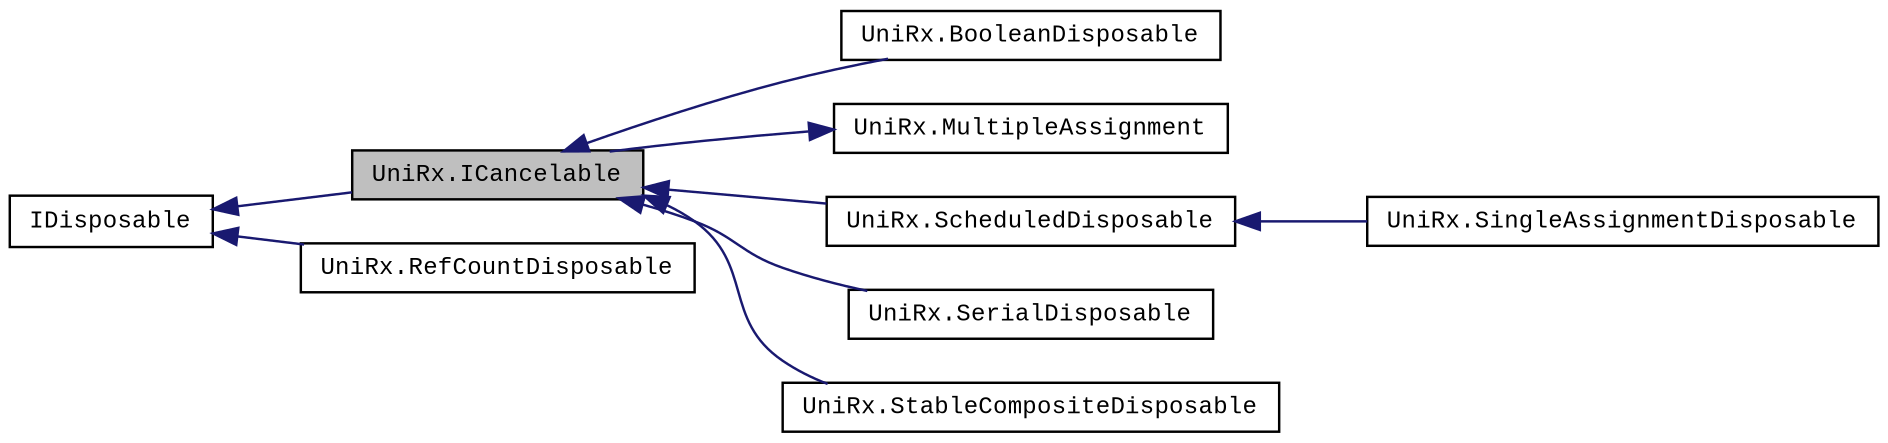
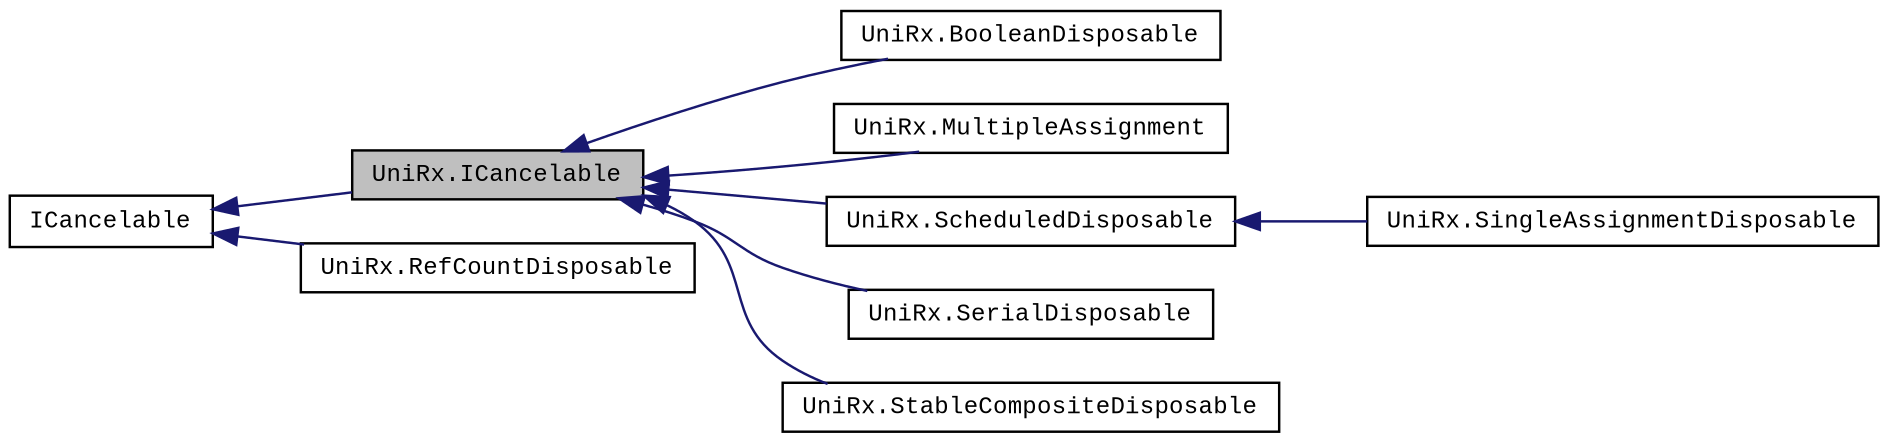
edge "UniRx.ICancelable" -> "UniRx.MultipleAssignment": reversed
node "IDisposable": label "IDisposable" -> "ICancelable"
